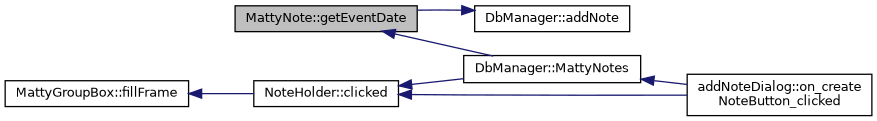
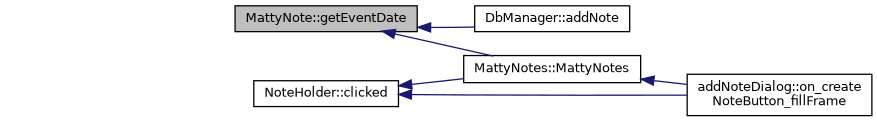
edge "MattyNote::getEventDate" -> "DbManager::addNote": reversed
node "DbManager::MattyNotes": label "DbManager::MattyNotes" -> "MattyNotes::MattyNotes"
node "MattyGroupBox::fillFrame": removed
node "addNoteDialog::on_create NoteButton_clicked": label "addNoteDialog::on_create NoteButton_clicked" -> "addNoteDialog::on_create NoteButton_fillFrame"
